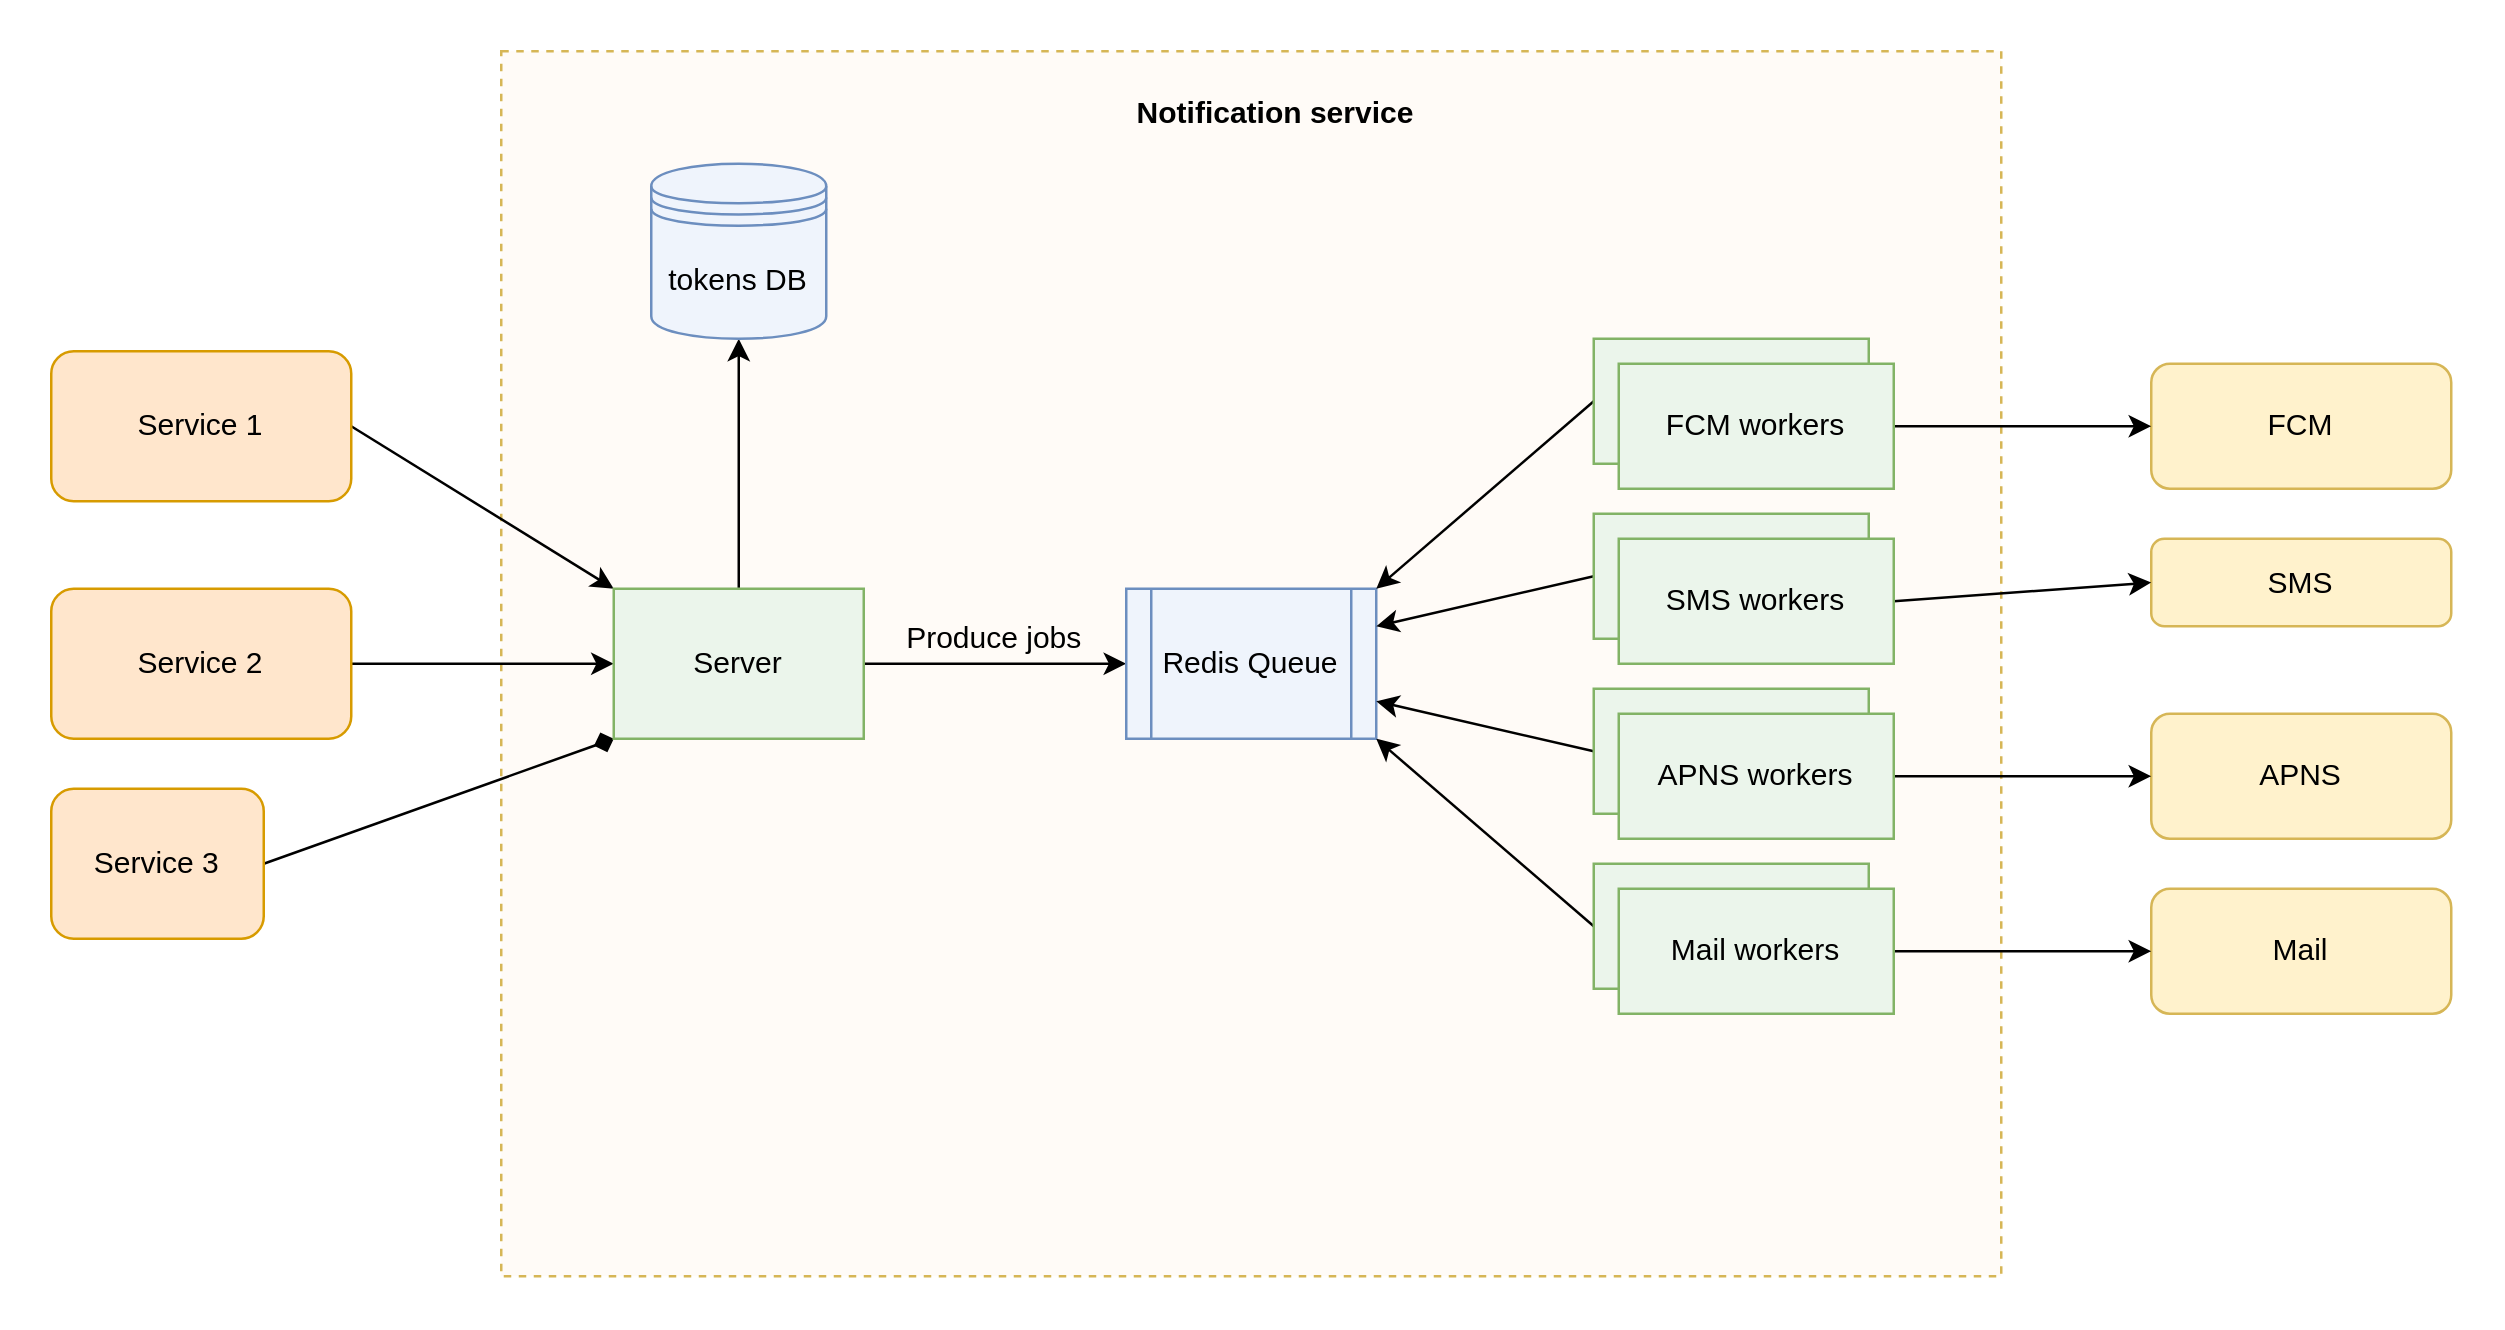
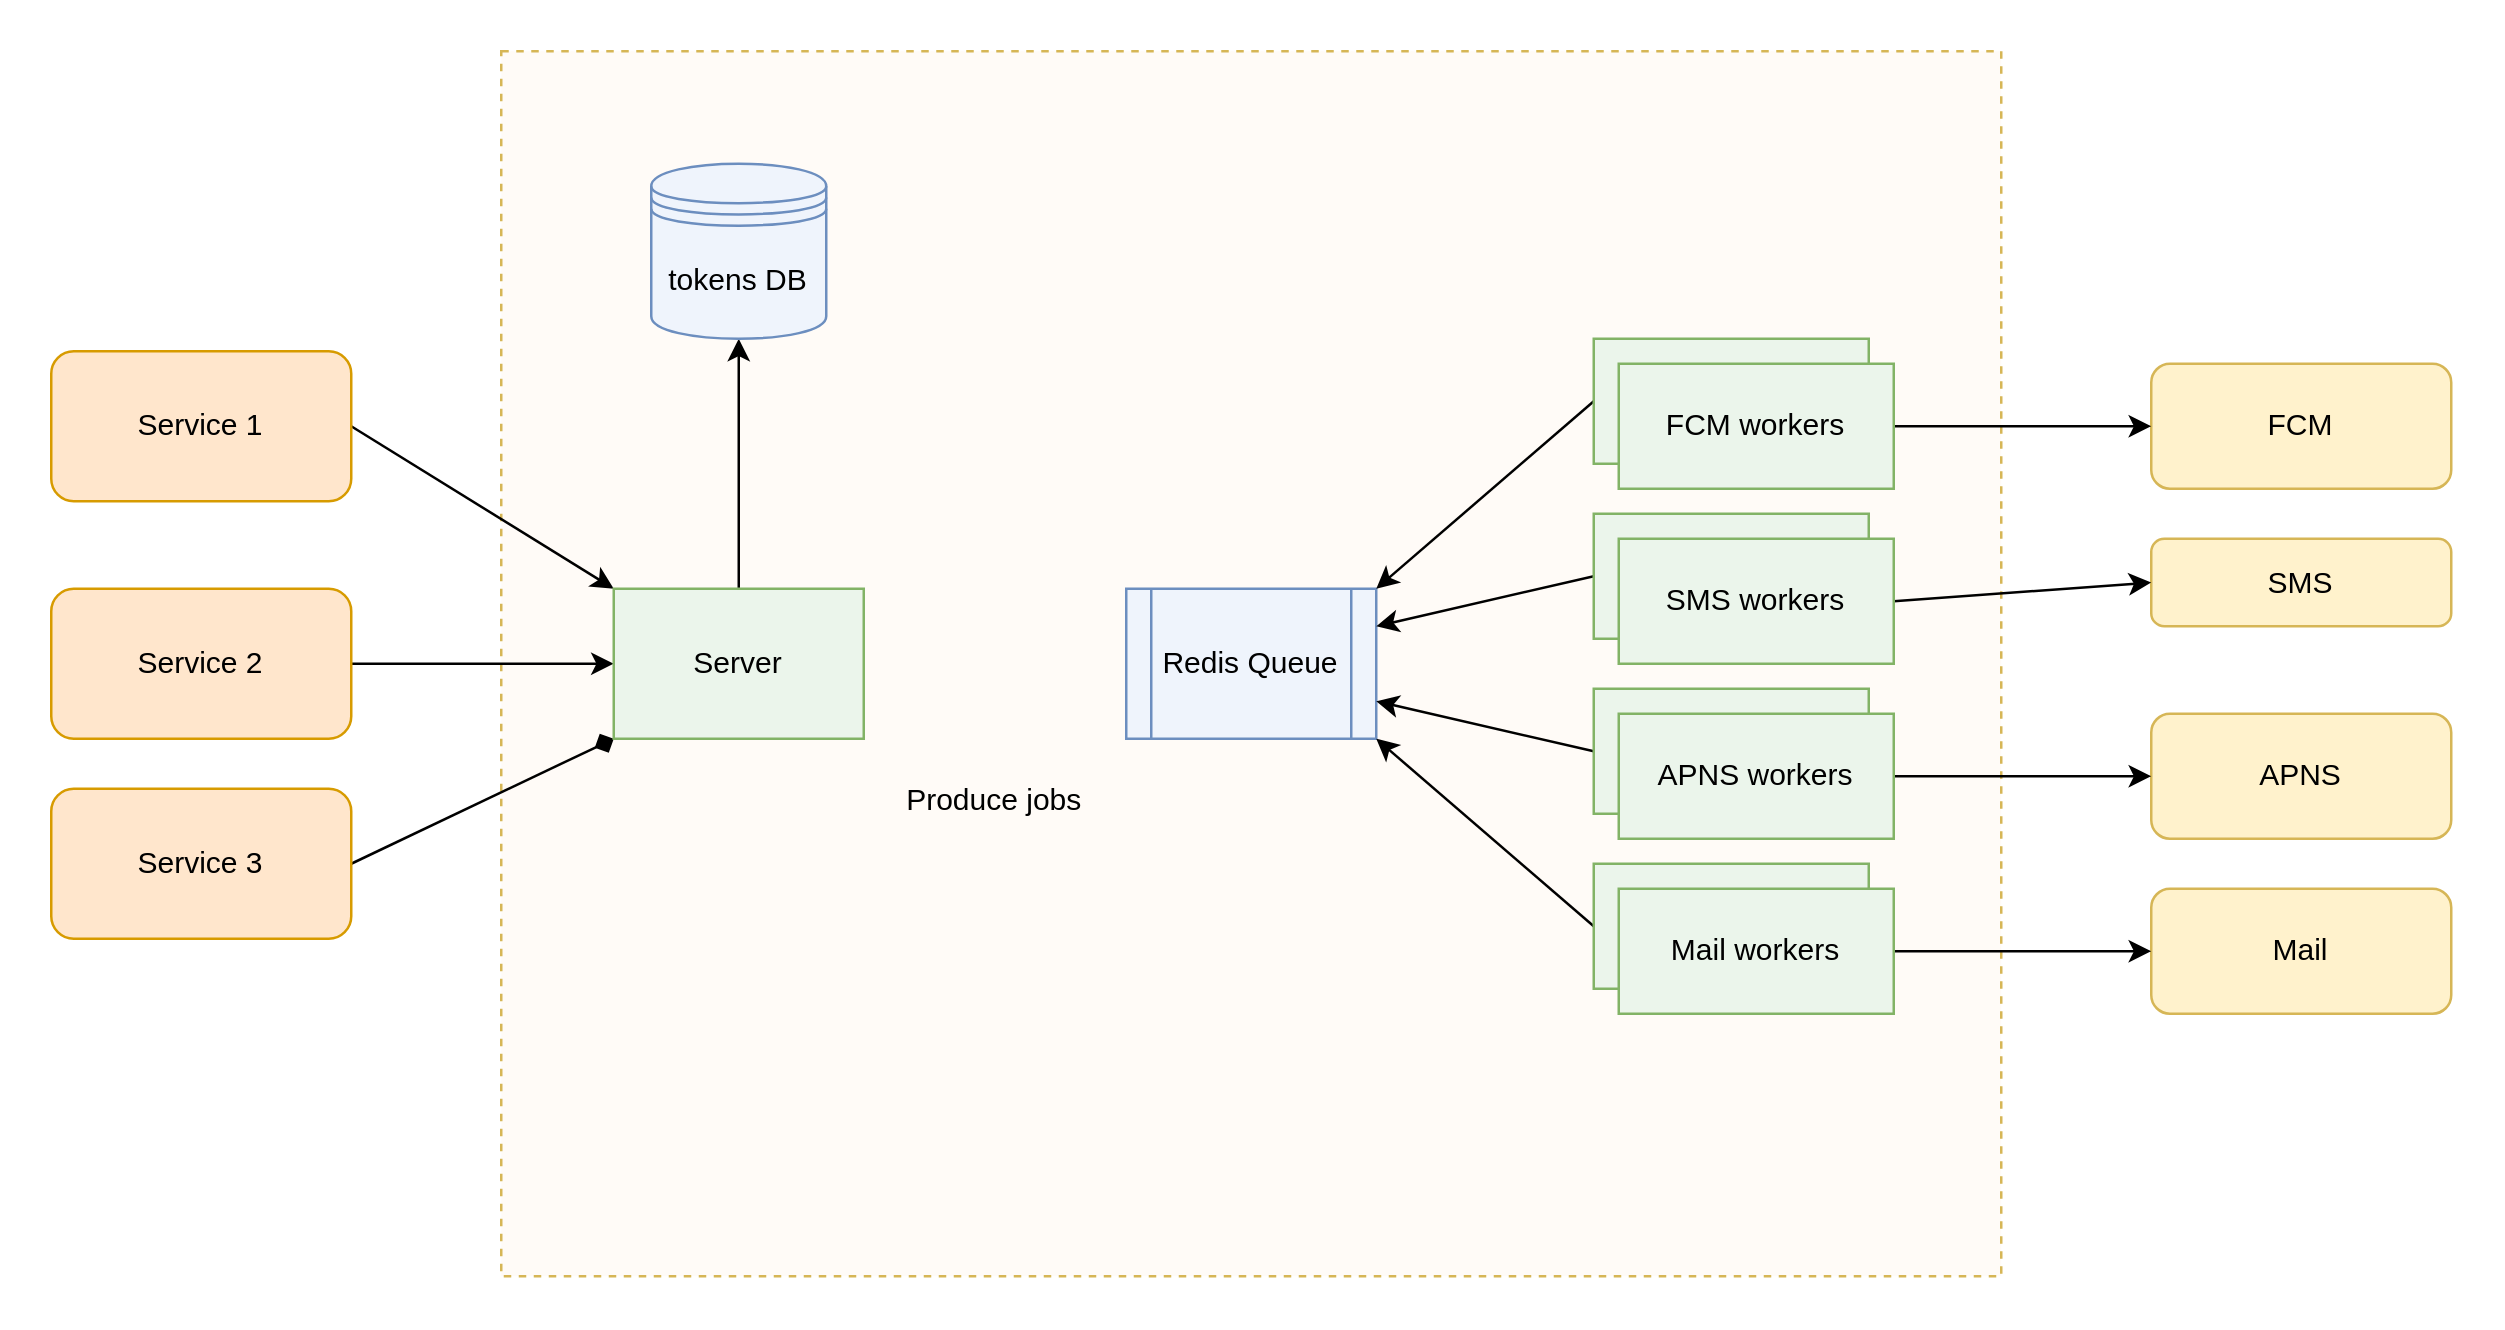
node "Notification service": removed
node "Produce jobs": moved (995, 639) -> (995, 801)
edge "Server" -> "Redis Queue": removed
node "Service 3": size 213x150 -> 300x150
